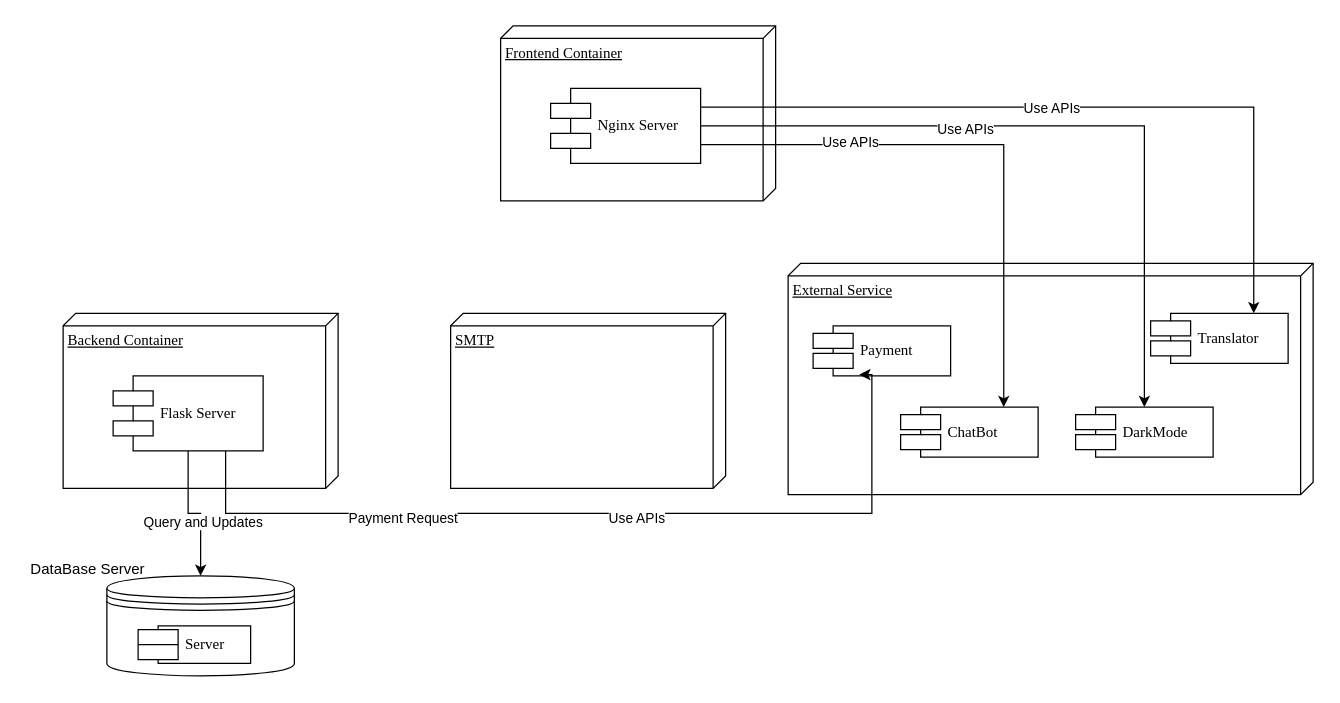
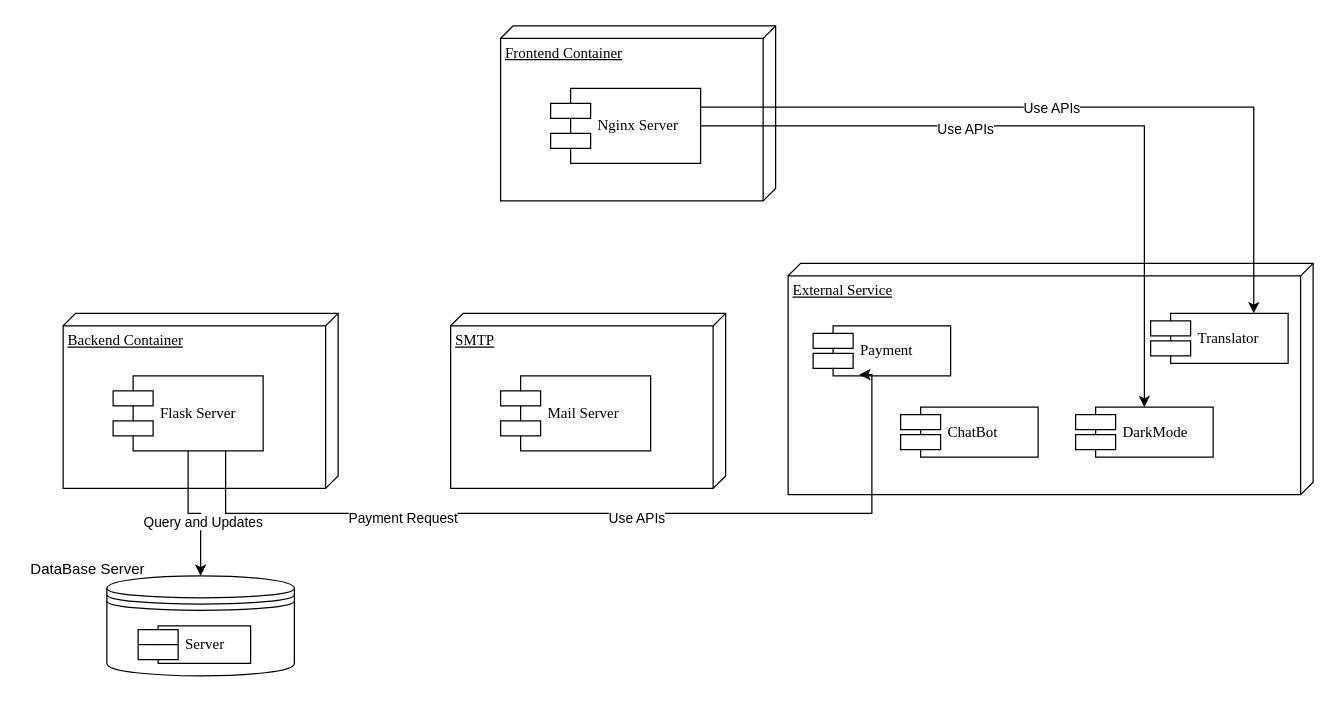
edge "Nginx Server" -> "ChatBot": removed, label "Use APIs"
node "Mail Server": added
